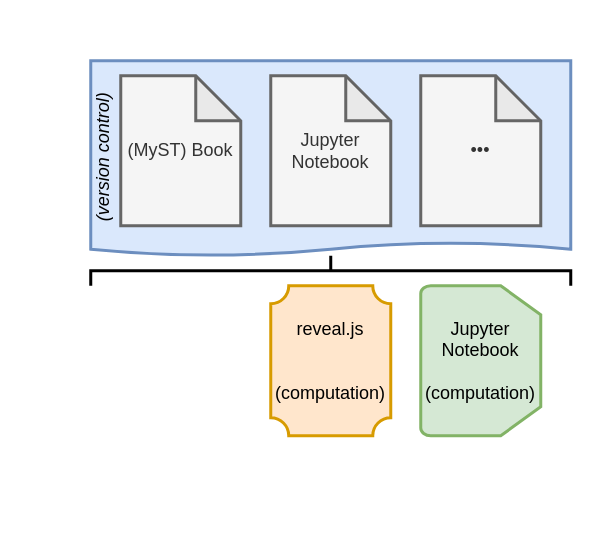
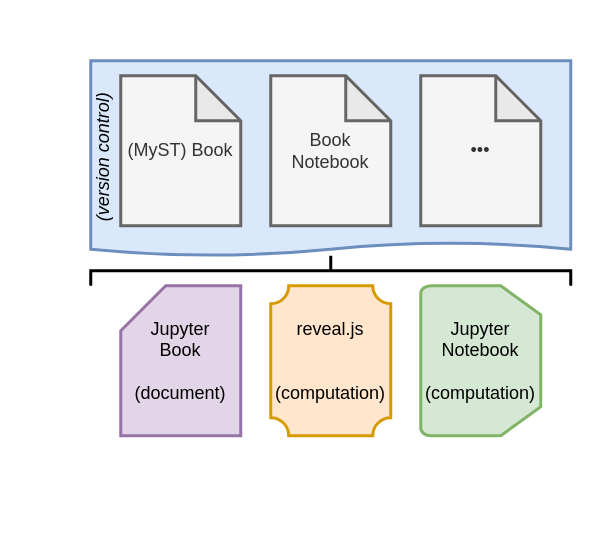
node "Jupyter Notebook": label "Jupyter Notebook" -> "Book Notebook"
node "Jupyter Book (document)": added
